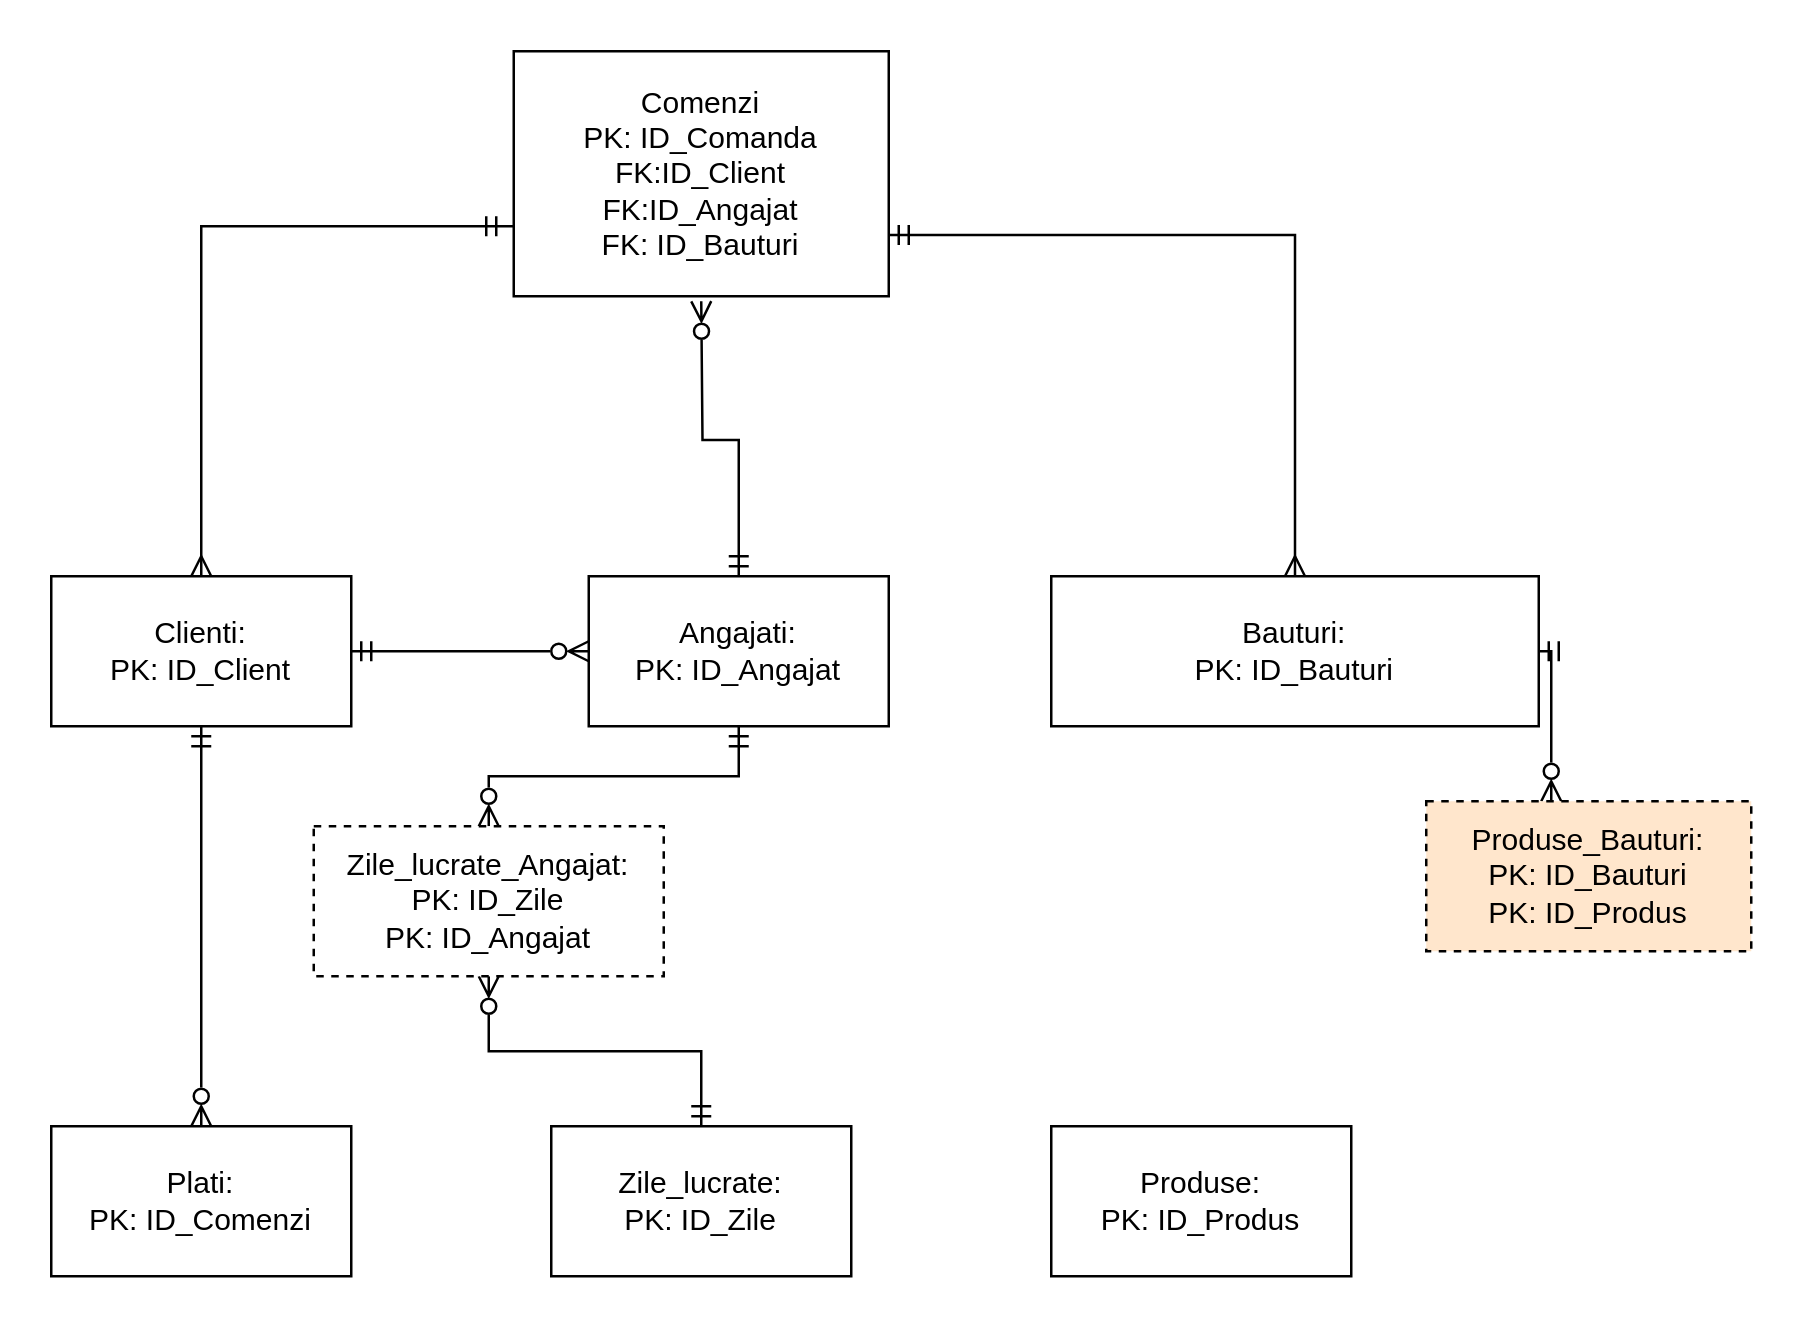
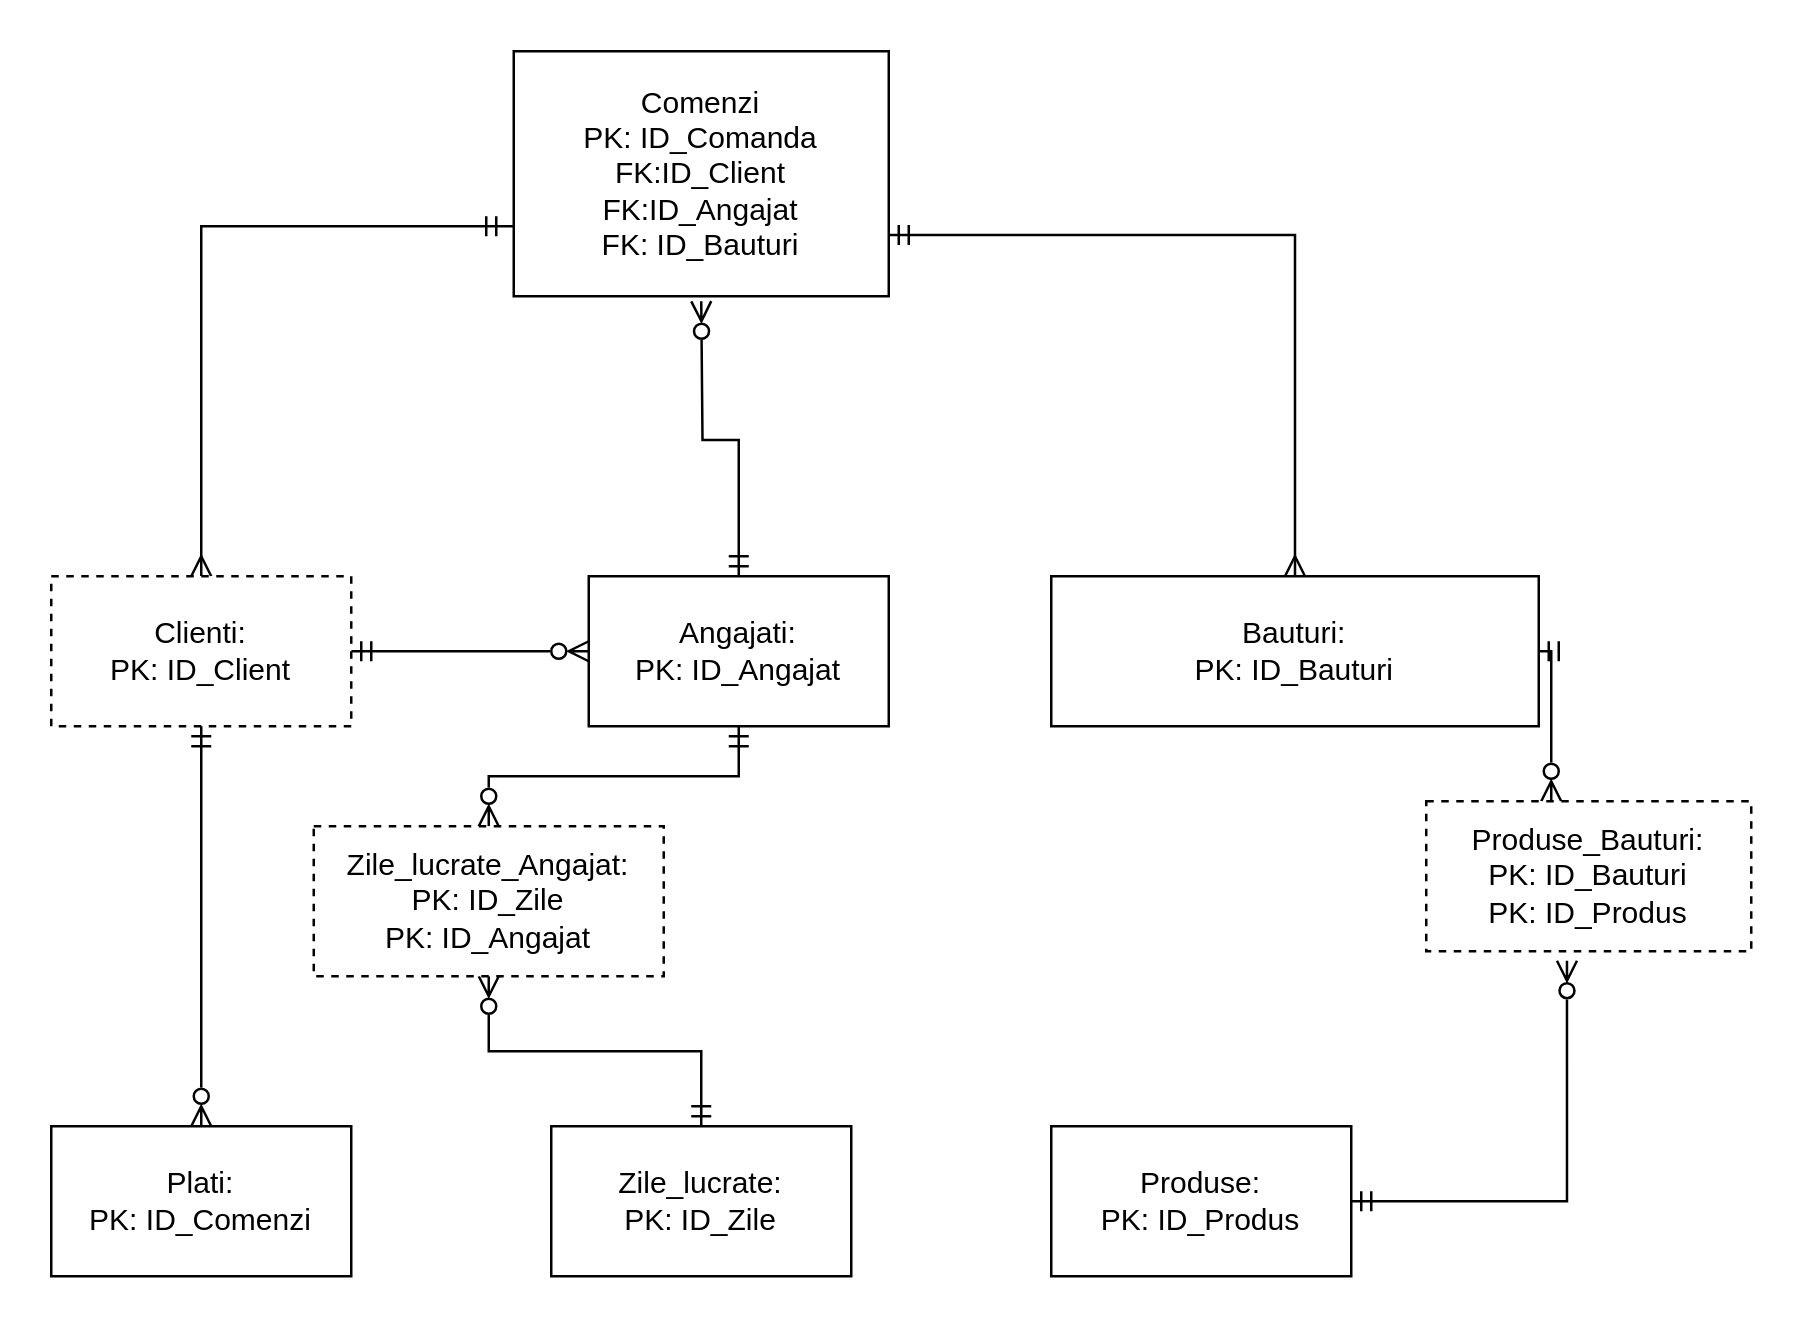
node "Clienti: PK: ID_Client": style solid -> dashed
node "Produse_Bauturi: PK: ID_Bauturi PK: ID_Produs": fillcolor #ffe6cc -> #ffffff
edge "Produse_Bauturi: PK: ID_Bauturi PK: ID_Produs" -- "Produse: PK: ID_Produs": added
